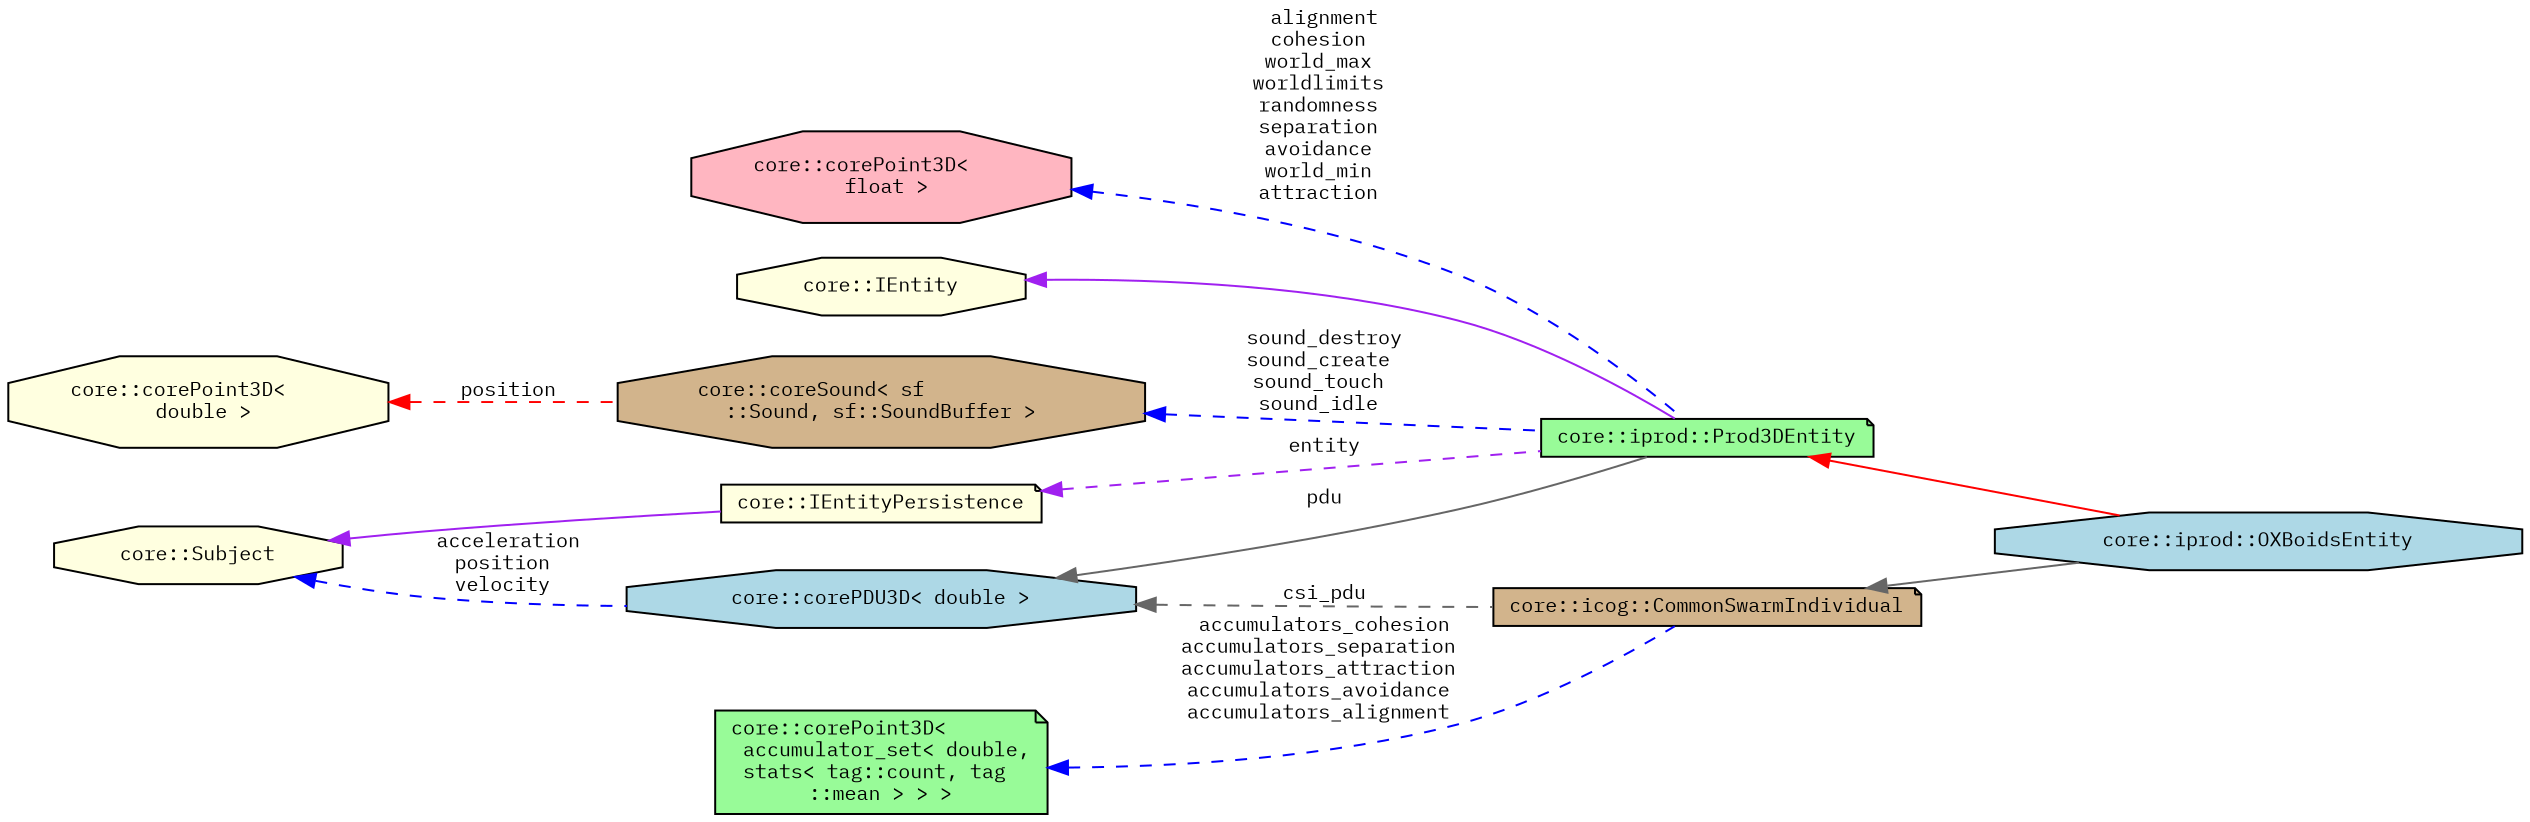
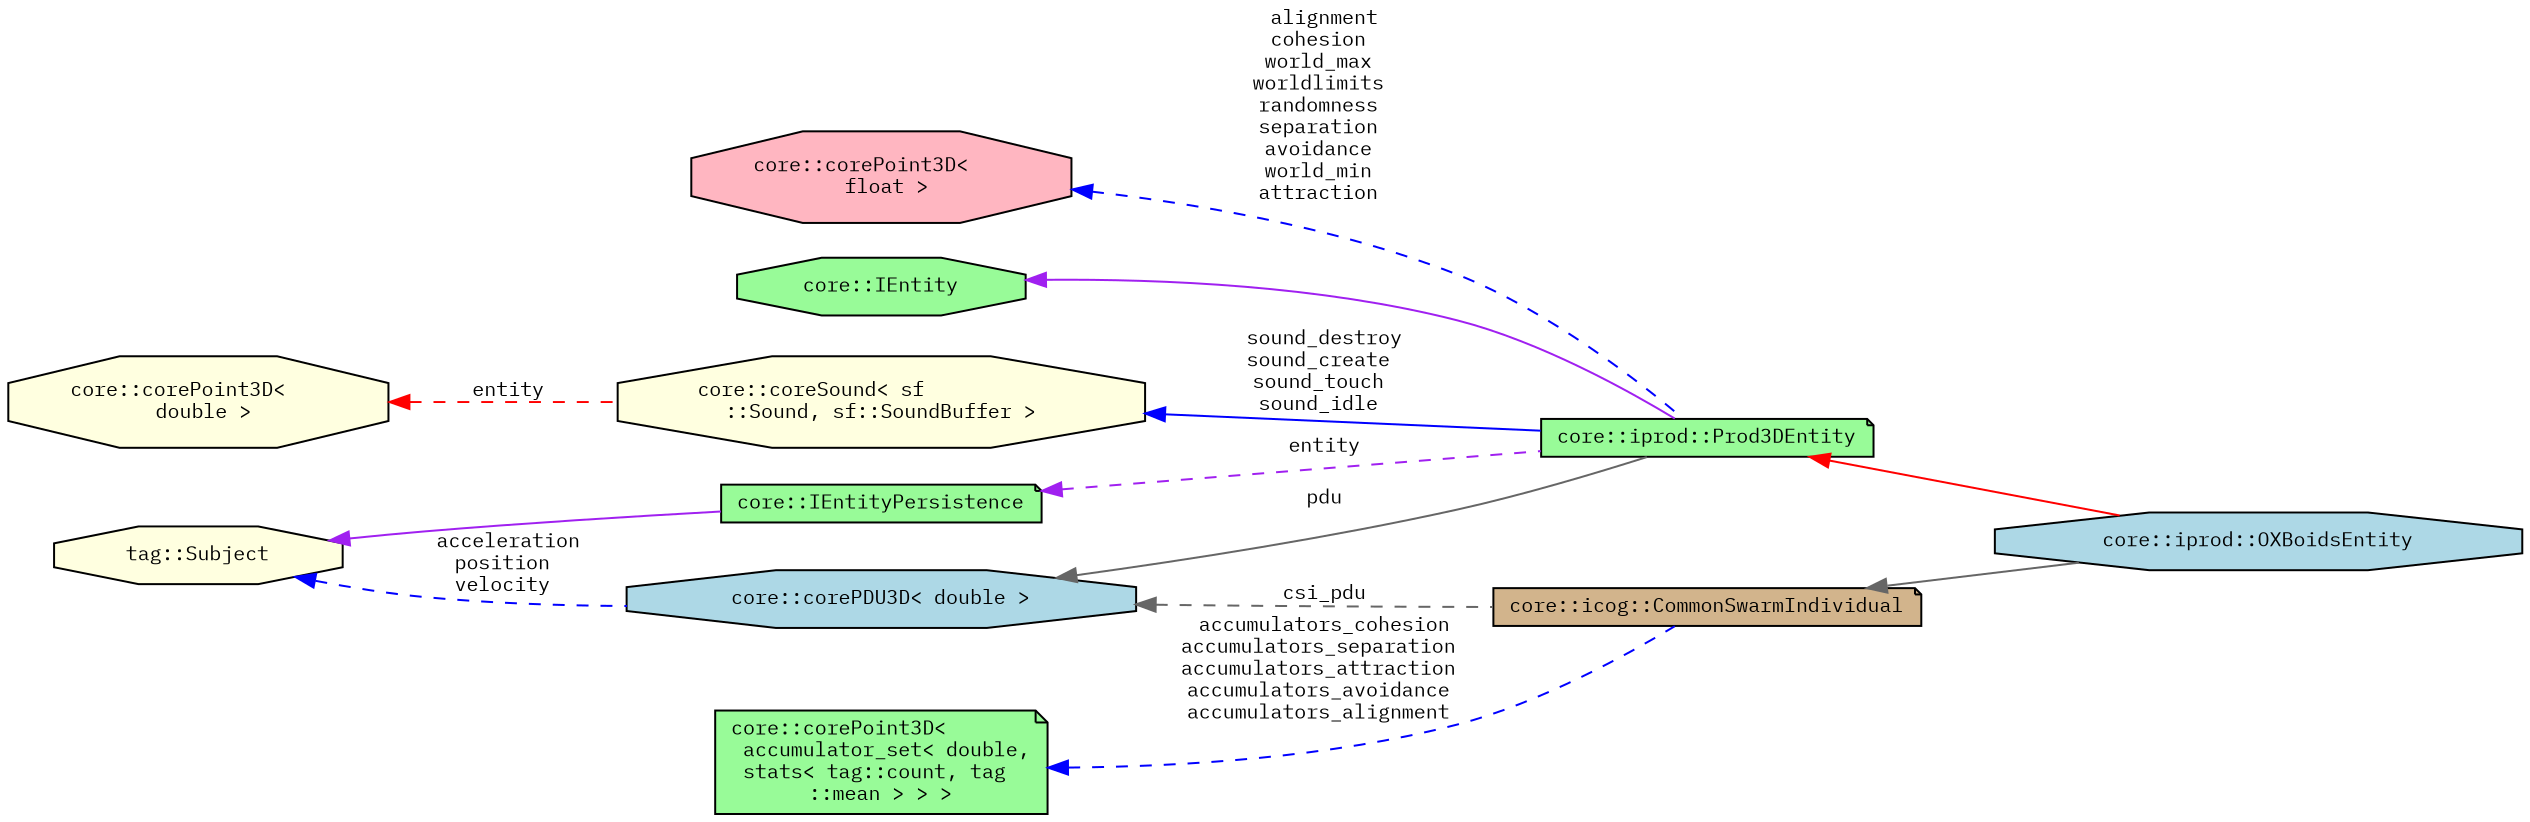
node "core::IEntity": fillcolor lightyellow -> palegreen
edge "core::coreSound< sf ::Sound, sf::SoundBuffer >" -> "core::corePoint3D< double >": label " position" -> " entity"
node "core::coreSound< sf ::Sound, sf::SoundBuffer >": fillcolor tan -> lightyellow
edge "core::iprod::Prod3DEntity" -> "core::coreSound< sf ::Sound, sf::SoundBuffer >": style dashed -> solid
node "core::IEntityPersistence": fillcolor lightyellow -> palegreen
node "core::Subject": label "core::Subject" -> "tag::Subject"
